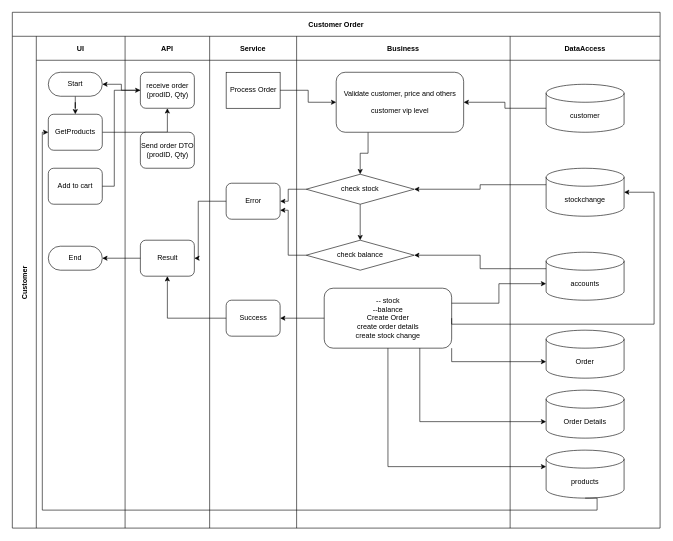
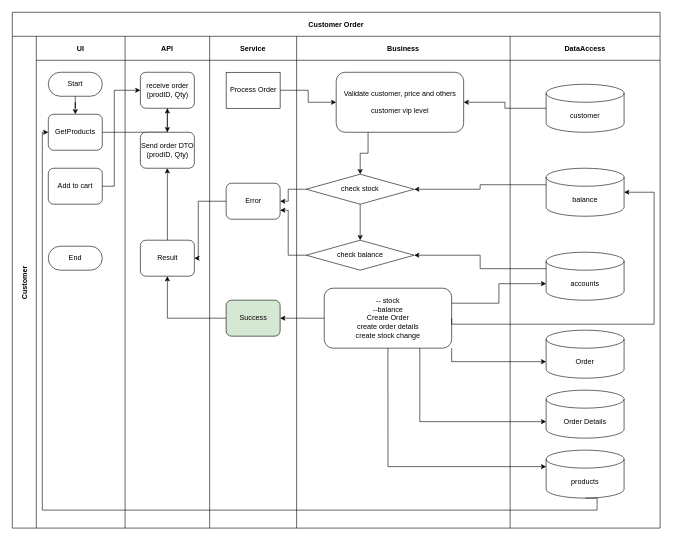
edge "receive order (prodID, Qty)" -> "Start": now "receive order (prodID, Qty)" -> "Send order DTO (prodID, Qty)"
node "stockchange": label "stockchange" -> "balance"
edge "Result" -> "End": now "Result" -> "Send order DTO (prodID, Qty)"
node "Success": fillcolor #ffffff -> #d5e8d4
